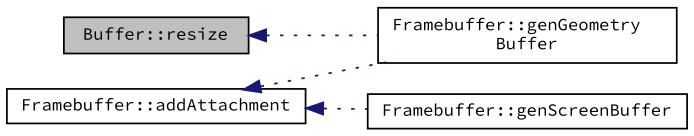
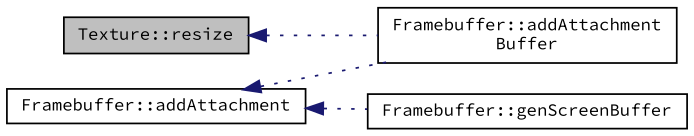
node "Buffer::resize": label "Buffer::resize" -> "Texture::resize"
node "Framebuffer::genGeometry Buffer": label "Framebuffer::genGeometry Buffer" -> "Framebuffer::addAttachment Buffer"
